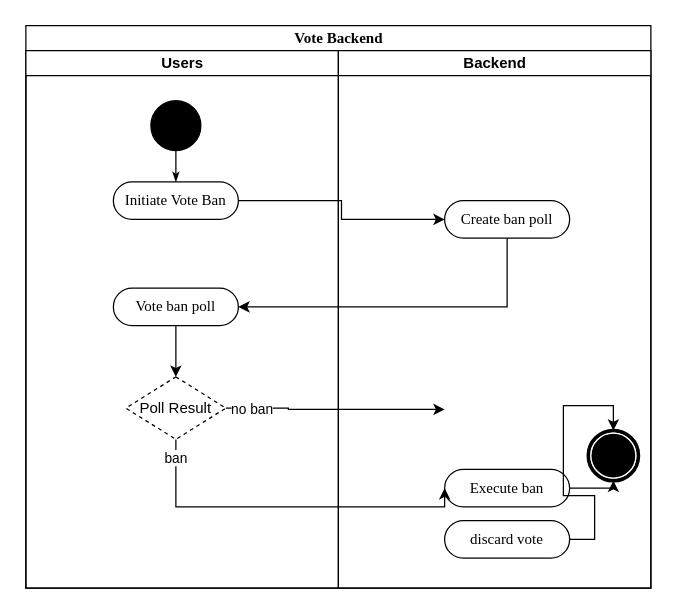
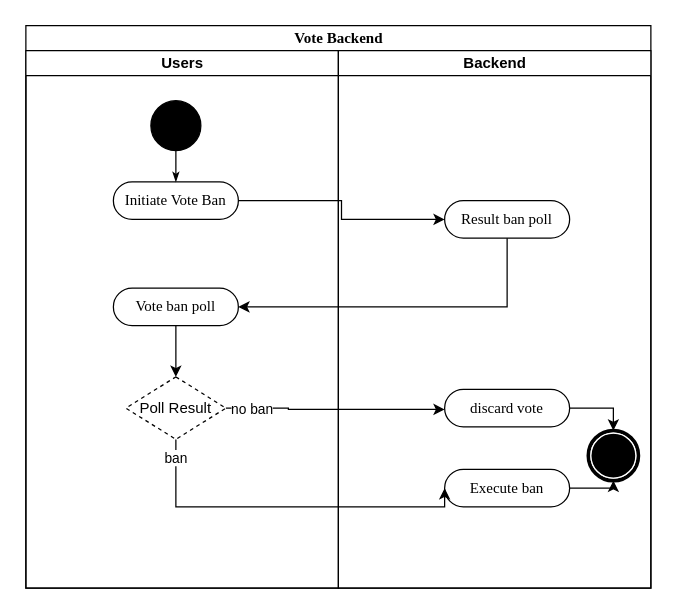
node "Create ban poll": label "Create ban poll" -> "Result ban poll"
node "discard vote": moved (507, 539) -> (507, 408)
